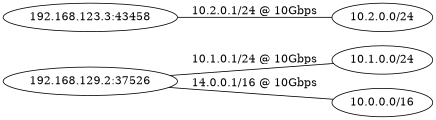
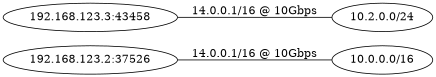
edge "192.168.123.3:43458" -- "10.2.0.0/24": label "10.2.0.1/24 @ 10Gbps" -> "14.0.0.1/16 @ 10Gbps"
node "10.1.0.0/24": removed
node "192.168.129.2:37526": label "192.168.129.2:37526" -> "192.168.123.2:37526"
